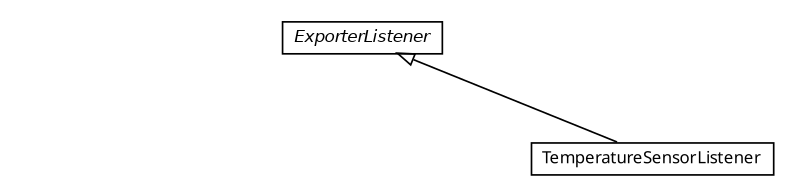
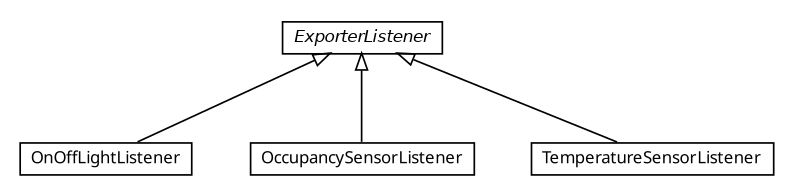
node "OnOffLightListener": added
node "OccupancySensorListener": added
